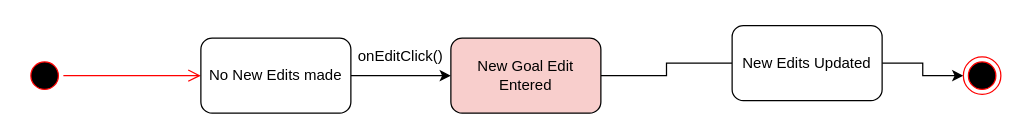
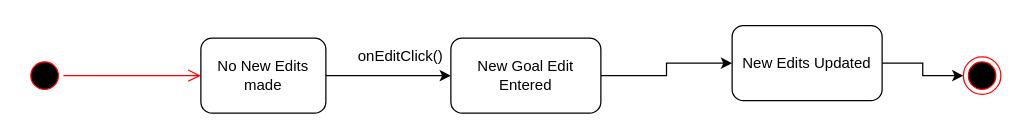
edge "New Edits Updated" -- "New Goal Edit Entered": arrowhead none -> classic
node "No New Edits made": size 150x75 -> 125x75
node "New Goal Edit Entered": fillcolor #f8cecc -> #ffffff
